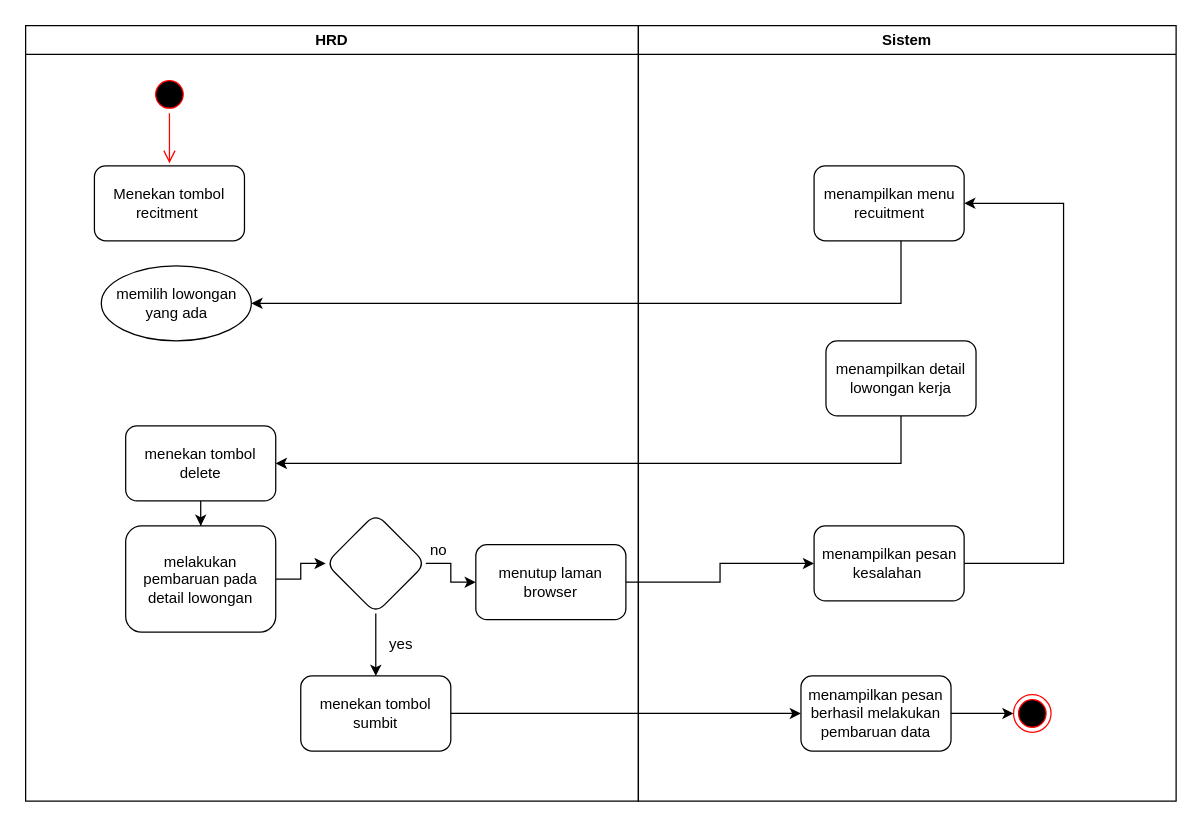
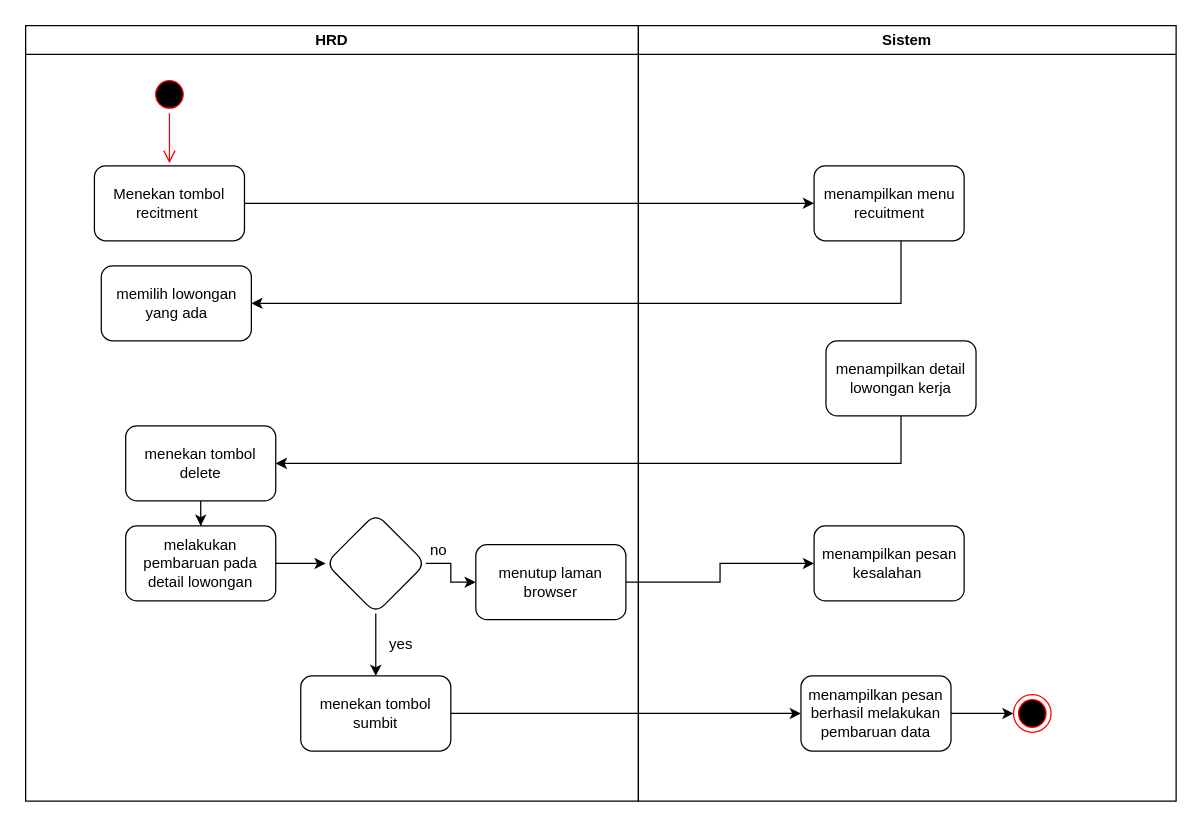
edge "Menekan tombol recitment" -> "menampilkan menu recuitment": added
node "memilih lowongan yang ada": shape ellipse -> rounded rectangle
edge "menampilkan pesan kesalahan" -> "menampilkan menu recuitment": removed
node "melakukan pembaruan pada detail lowongan": size 150x106 -> 150x75
